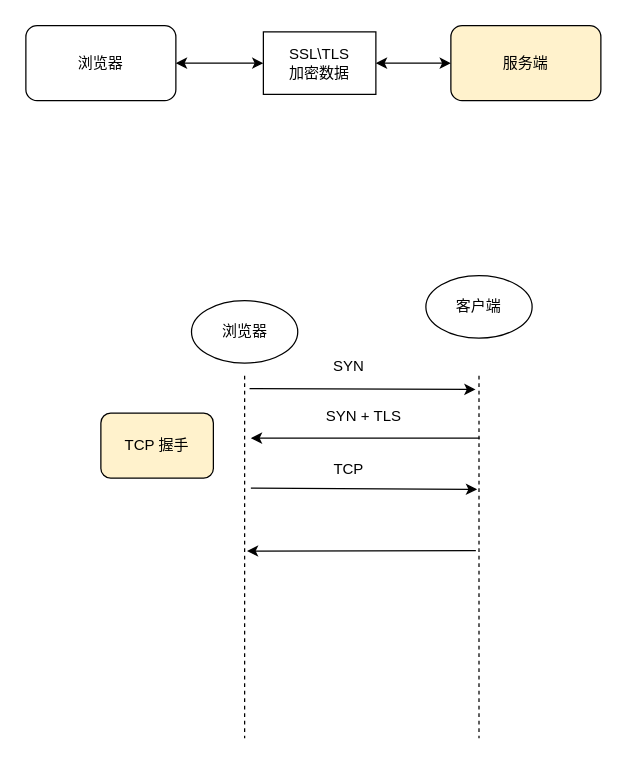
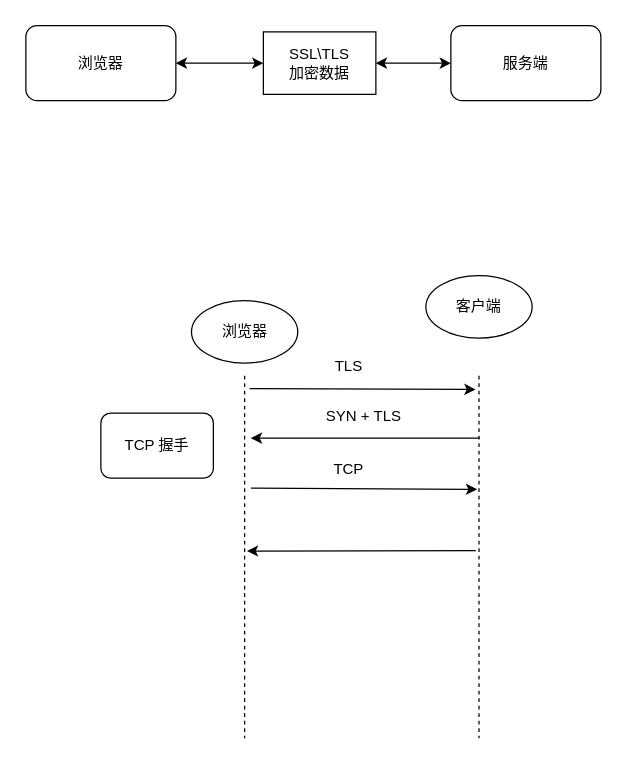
node "服务端": fillcolor #fff2cc -> #ffffff
node "SYN": label "SYN" -> "TLS"
node "TCP 握手": fillcolor #fff2cc -> #ffffff
